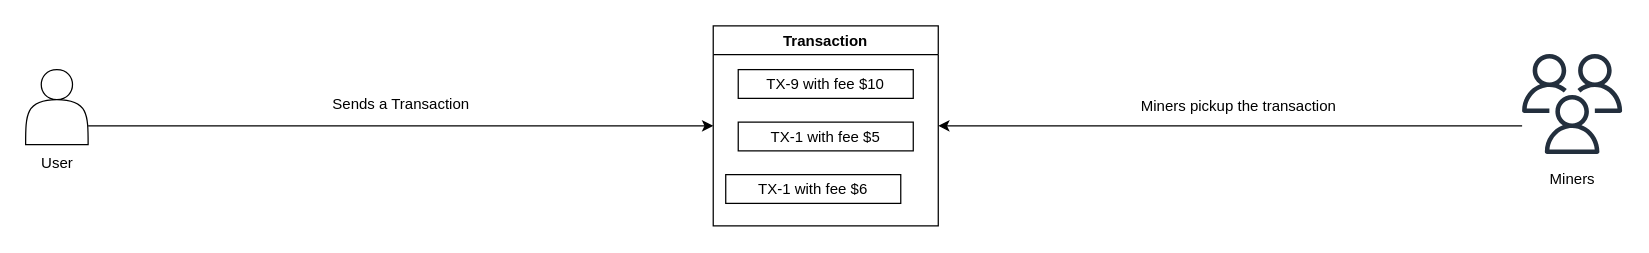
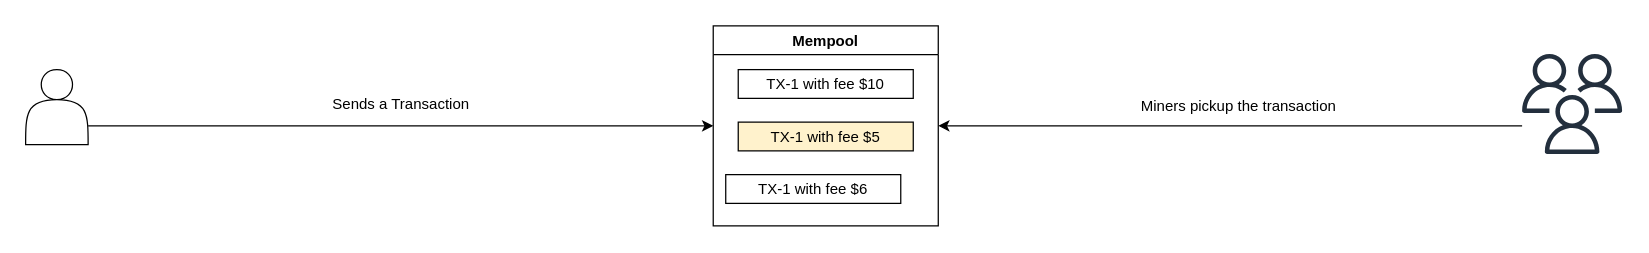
node "Transaction": label "Transaction" -> "Mempool"
node "TX-9 with fee $10": label "TX-9 with fee $10" -> "TX-1 with fee $10"
node "TX-1 with fee $5": fillcolor #ffffff -> #fff2cc
node "User": removed
node "Miners": removed
